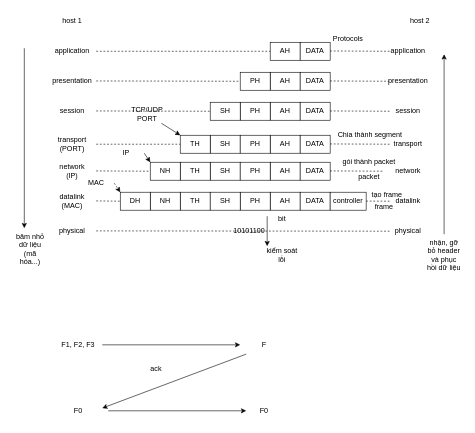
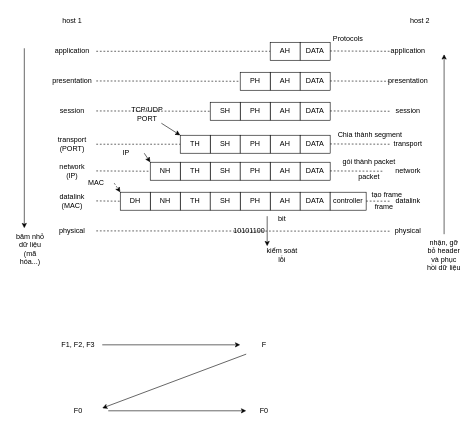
node "ack": removed
